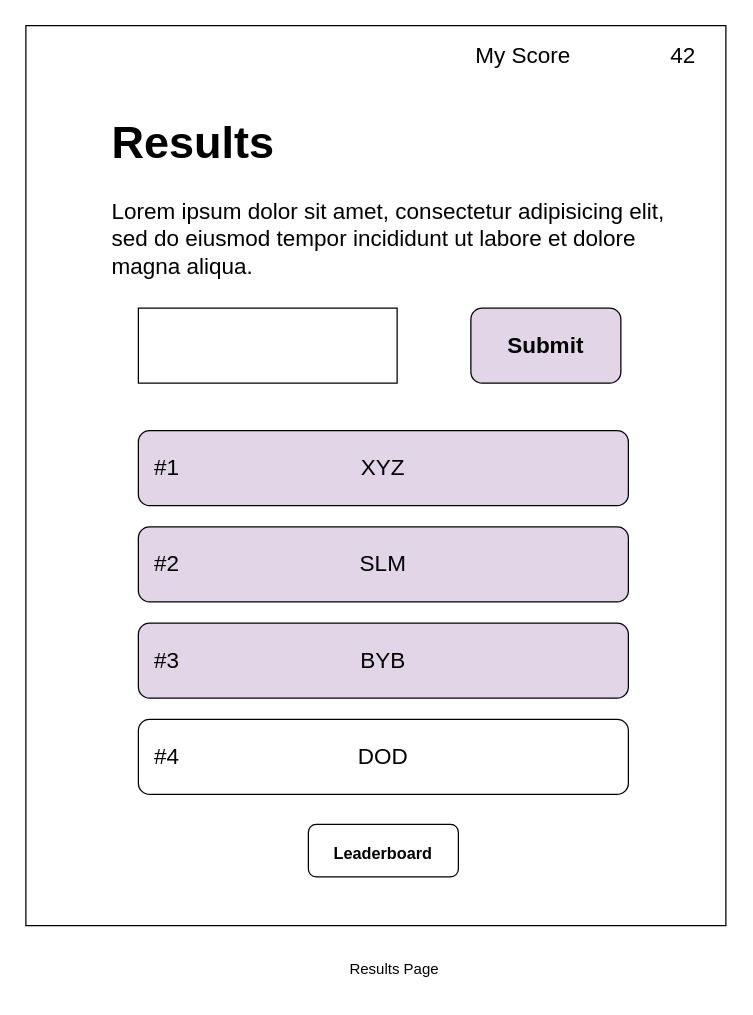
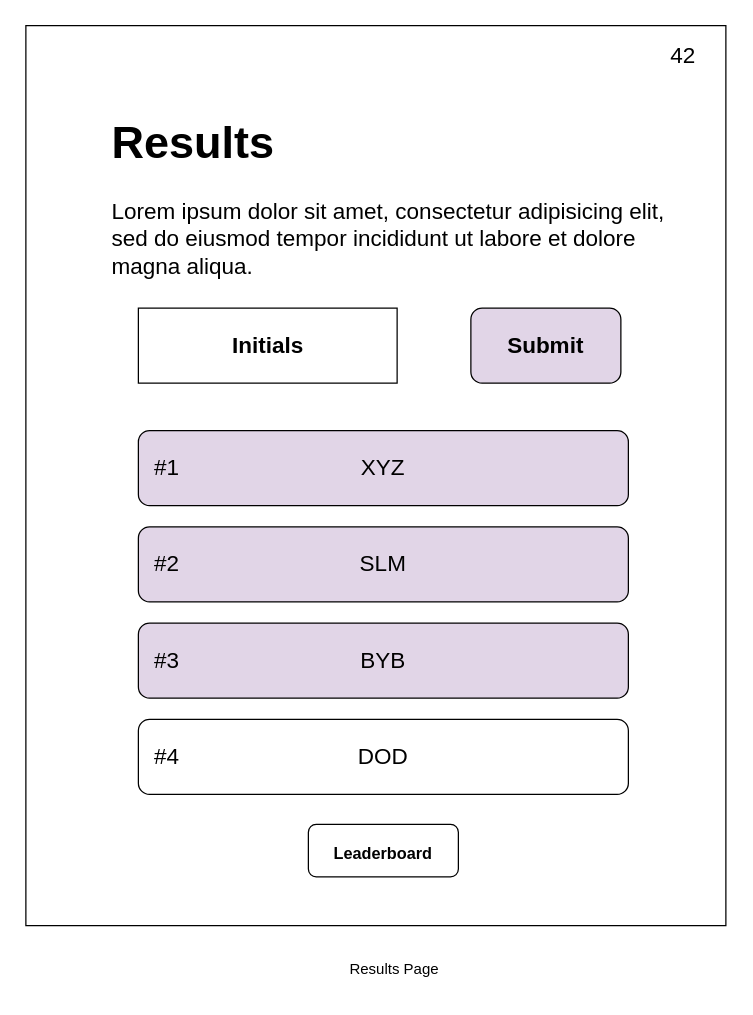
node "My Score": removed
node "Initials": added
